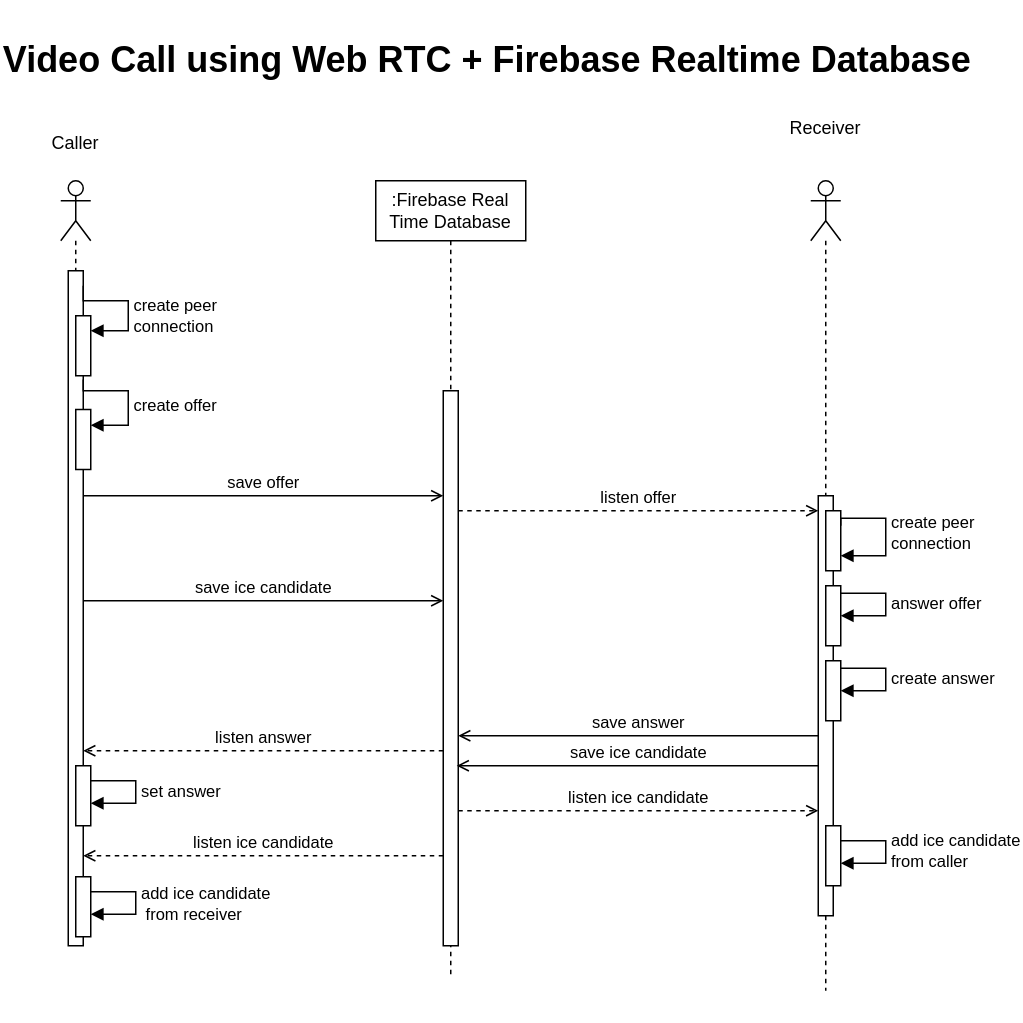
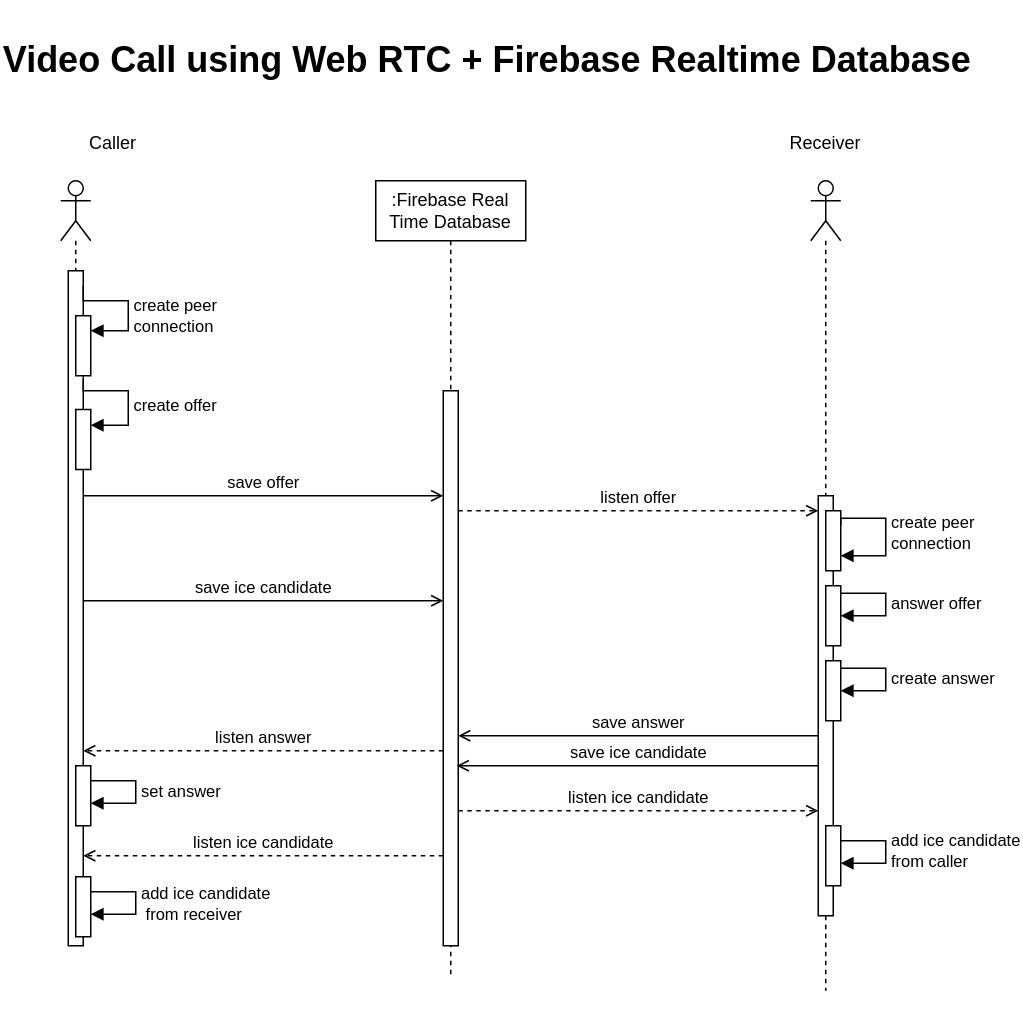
node "Receiver": moved (826, 128) -> (826, 143)
node "Caller": moved (76, 143) -> (113, 143)
